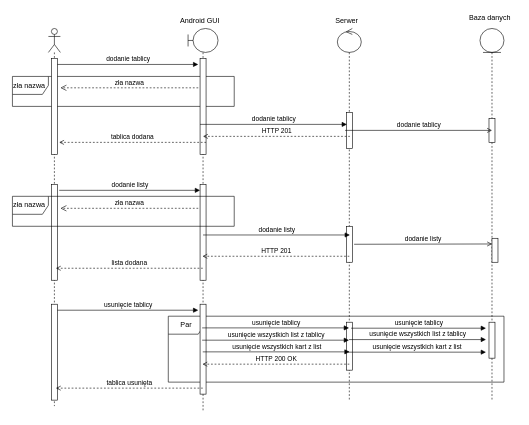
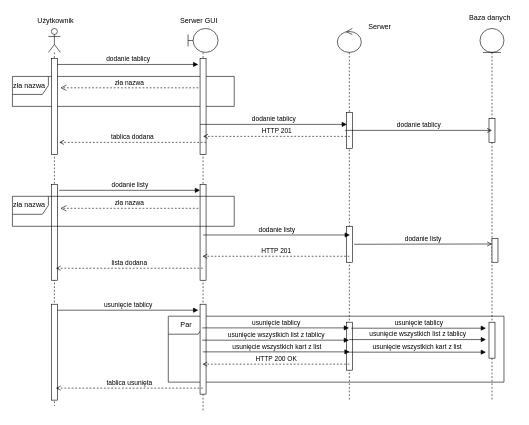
node "Użytkownik": added
node "Android GUI": label "Android GUI" -> "Serwer GUI"
node "Serwer": moved (349, 21) -> (382, 27)
